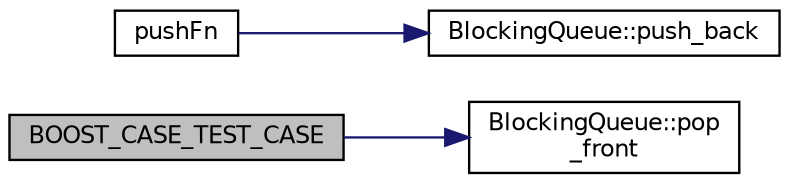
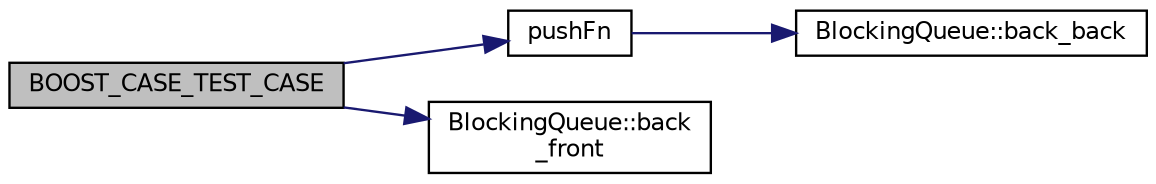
node "BlockingQueue::push_back": label "BlockingQueue::push_back" -> "BlockingQueue::back_back"
edge "BOOST_CASE_TEST_CASE" -> "pushFn": added
node "BlockingQueue::pop _front": label "BlockingQueue::pop _front" -> "BlockingQueue::back _front"
